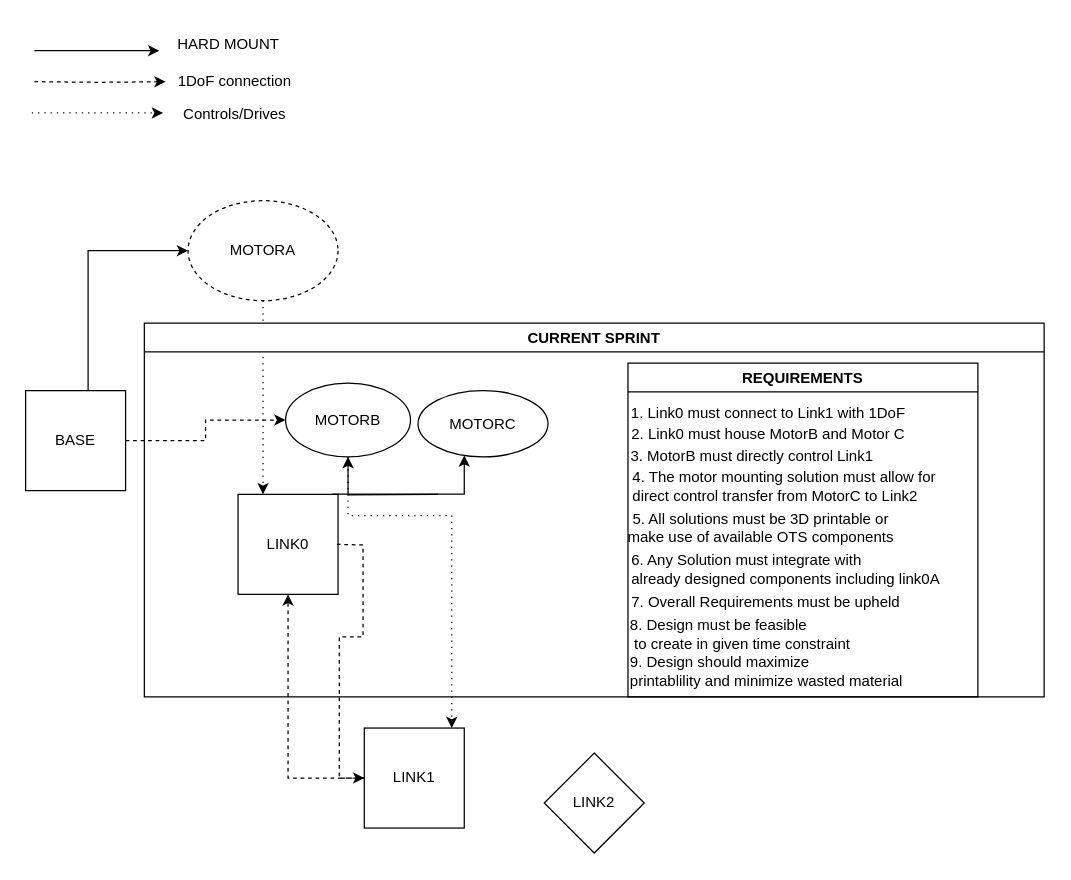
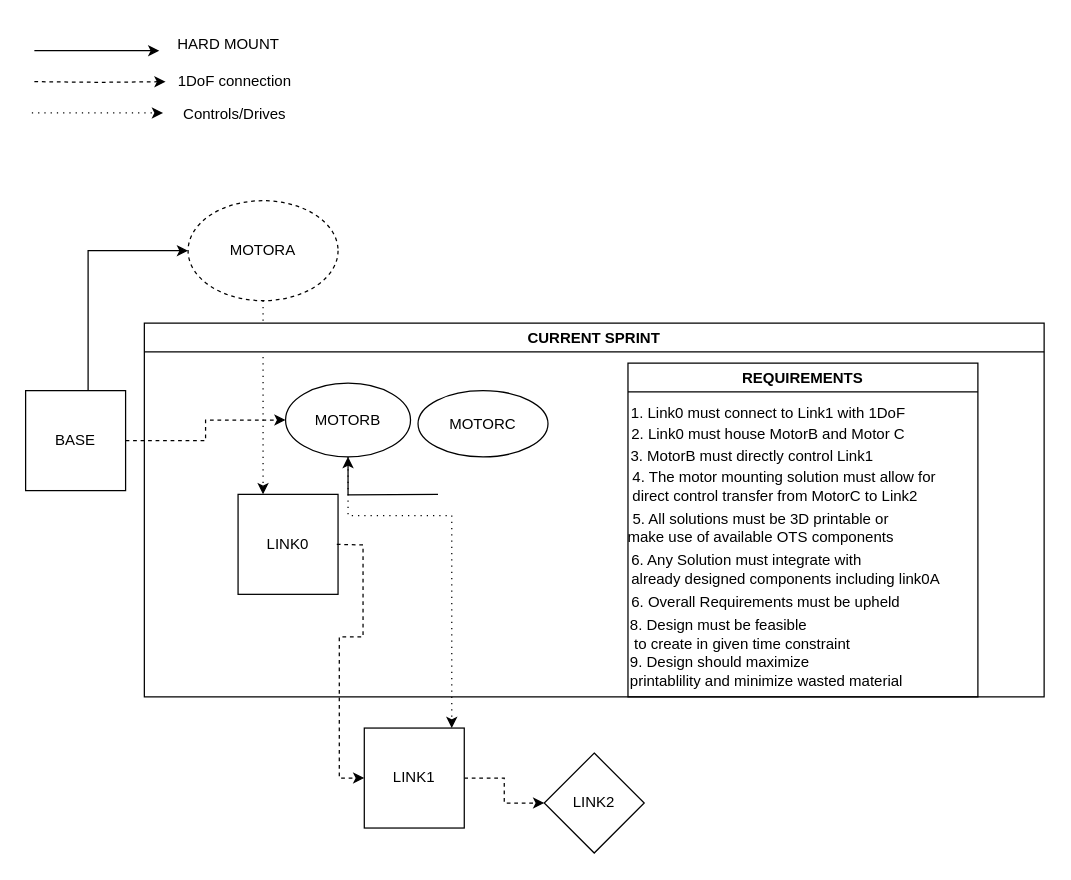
edge "LINK0" -> "MOTORC": removed
node "7. Overall Requirements must be upheld": label "7. Overall Requirements must be upheld" -> "6. Overall Requirements must be upheld"
edge "LINK1" -> "LINK0": now "LINK1" -> "LINK2"
